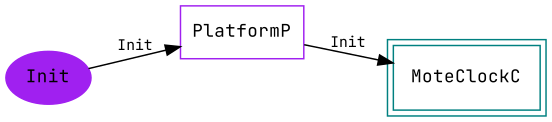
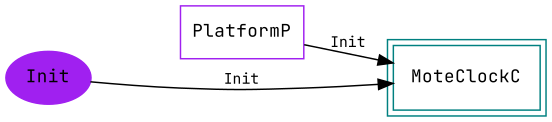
edge "Init" -> "PlatformP": now "Init" -> "MoteClockC"
